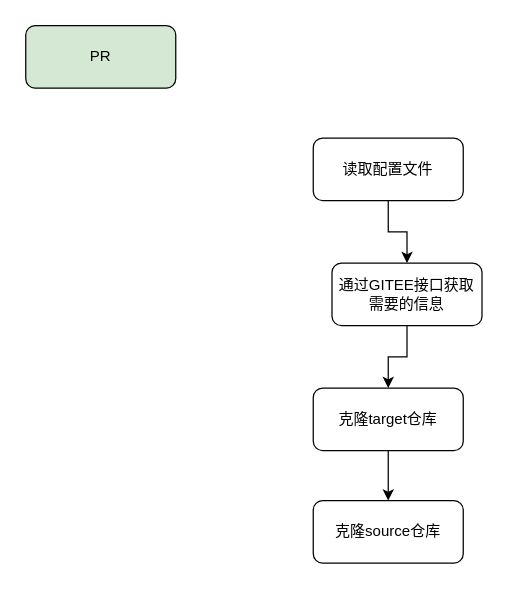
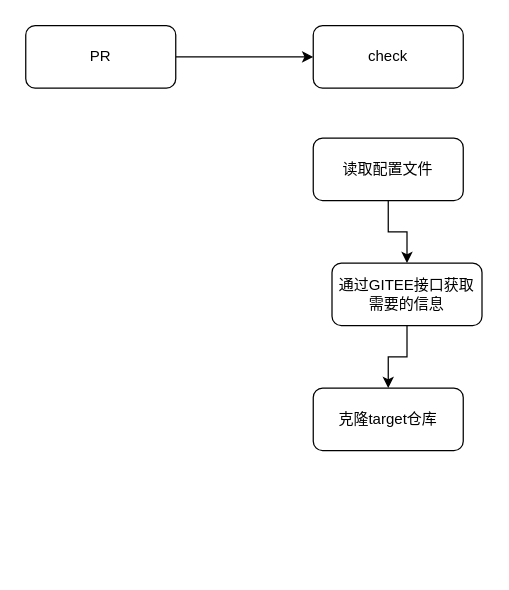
node "PR": fillcolor #d5e8d4 -> #ffffff
edge "PR" -> "check": added
node "check": added
edge "克隆target仓库" -> "克隆source仓库": removed
node "克隆source仓库": removed
